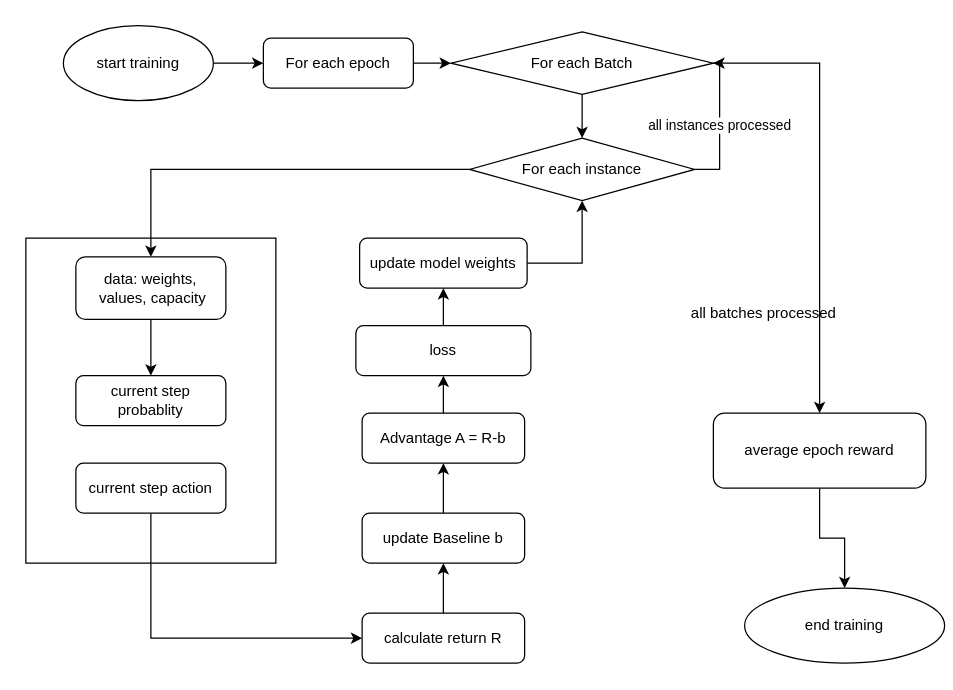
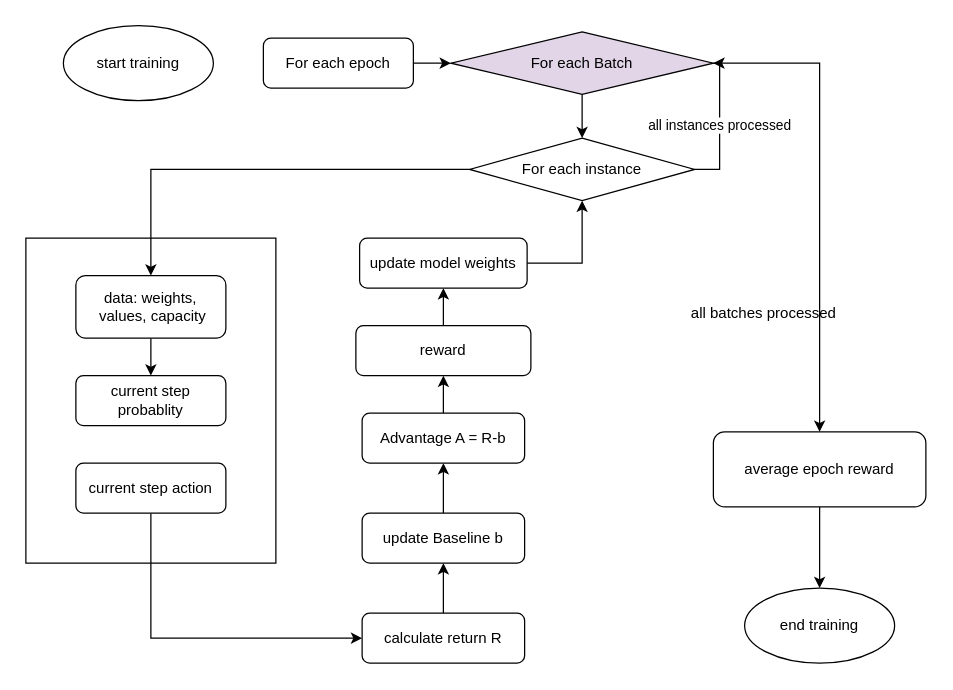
edge "start training" -> "For each epoch": removed
node "For each Batch": fillcolor #ffffff -> #e1d5e7
node "data: weights, values, capacity": moved (151, 288) -> (151, 307)
node "loss": label "loss" -> "reward"
node "average epoch reward": moved (819, 451) -> (819, 469)
node "end training": size 200x75 -> 150x75
